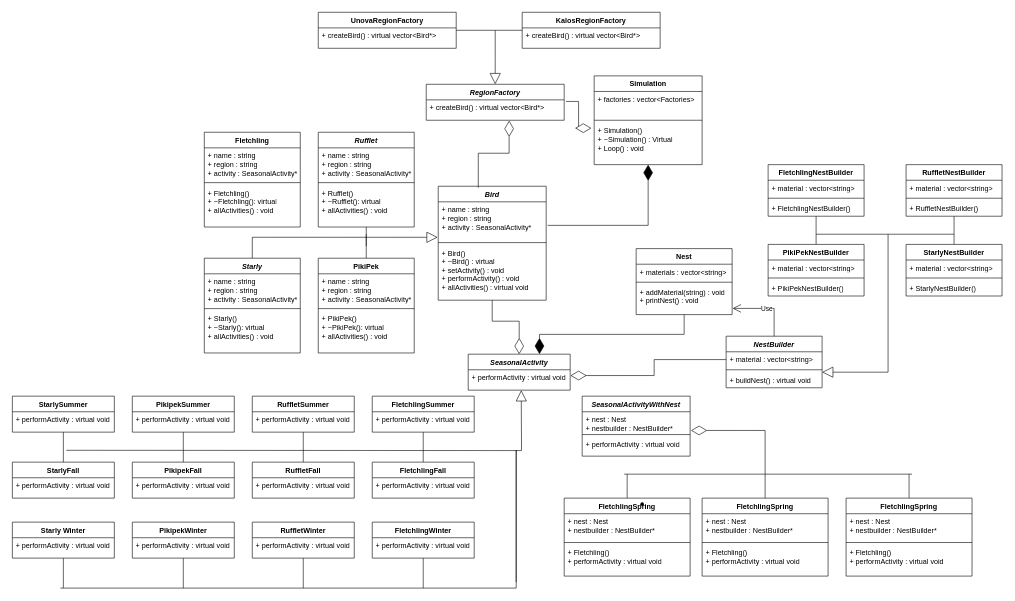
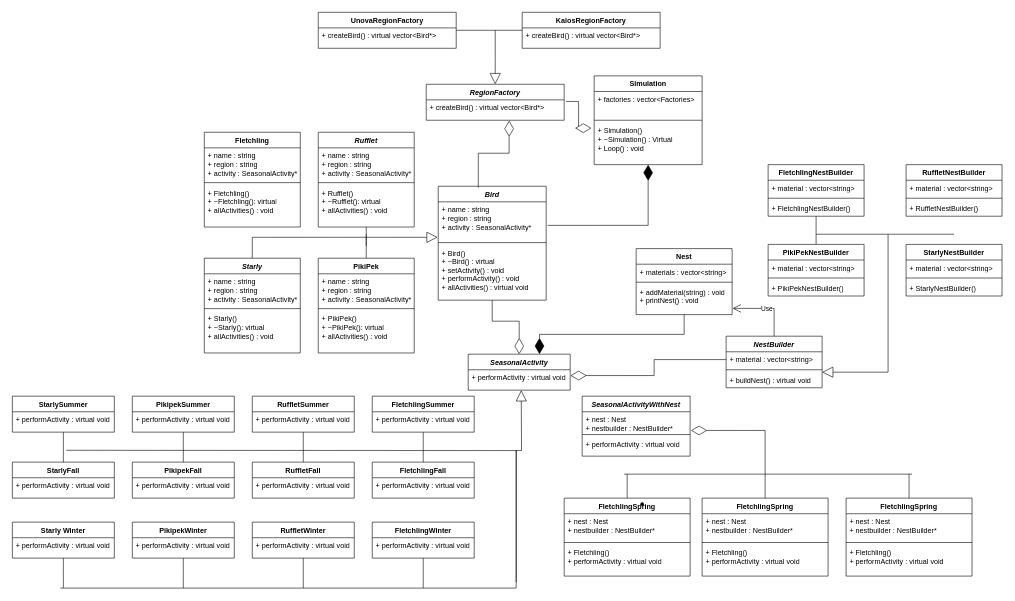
edge "RuffletNestBuilder" -- "StarlyNestBuilder": removed
